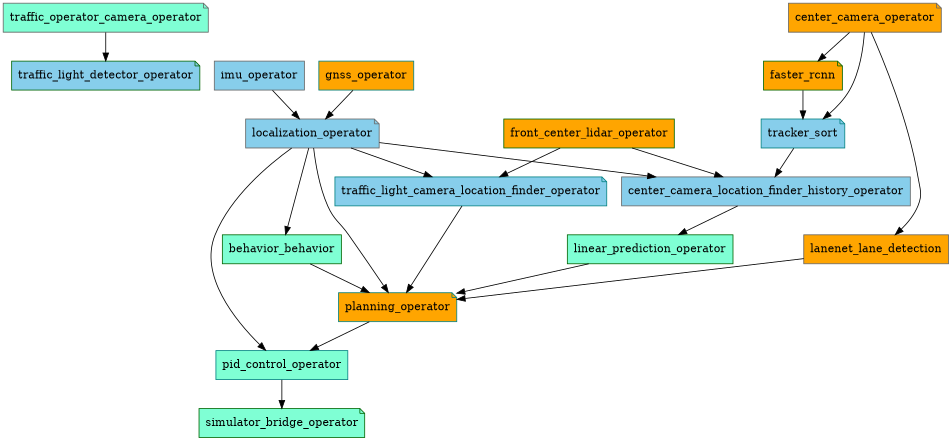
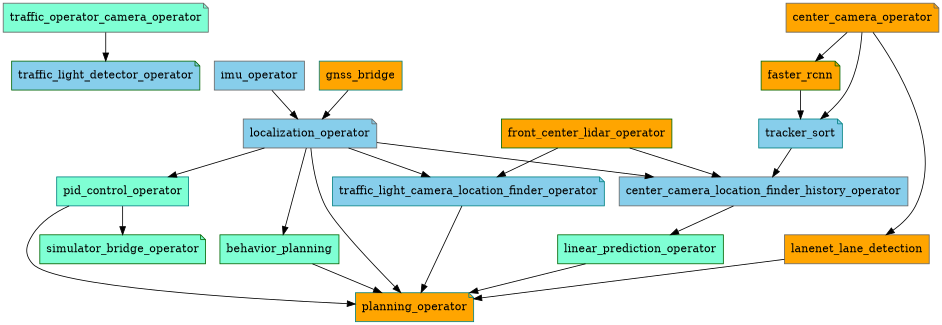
node "gnss_operator": label "gnss_operator" -> "gnss_bridge"
node "behavior_behavior": label "behavior_behavior" -> "behavior_planning"
edge "planning_operator" -> "pid_control_operator": reversed
